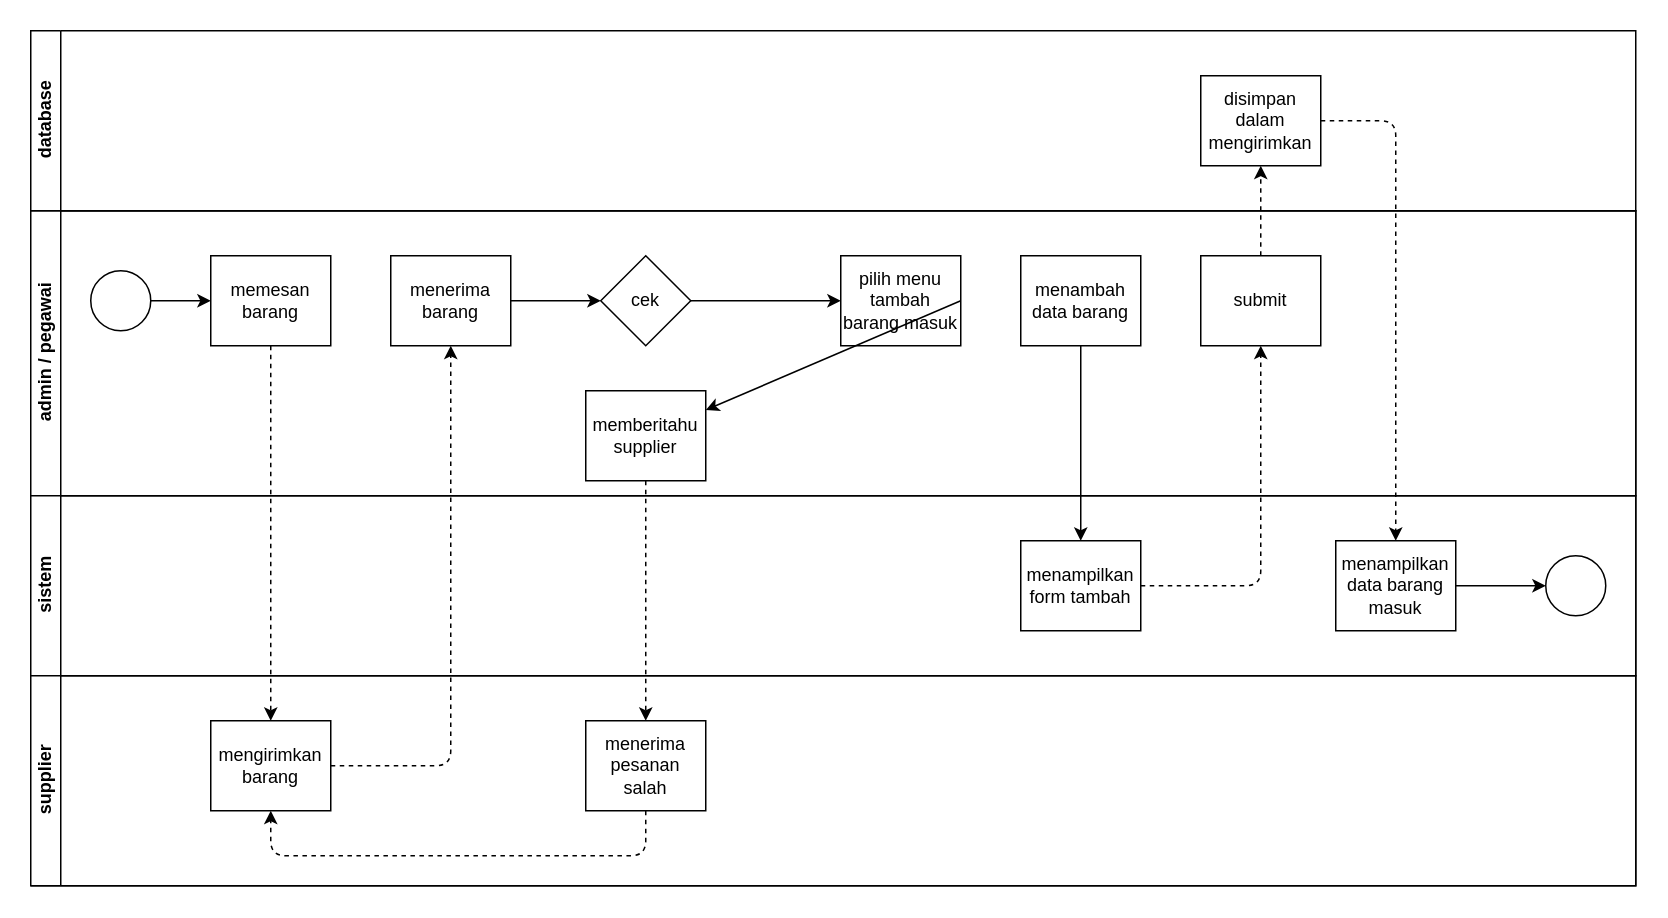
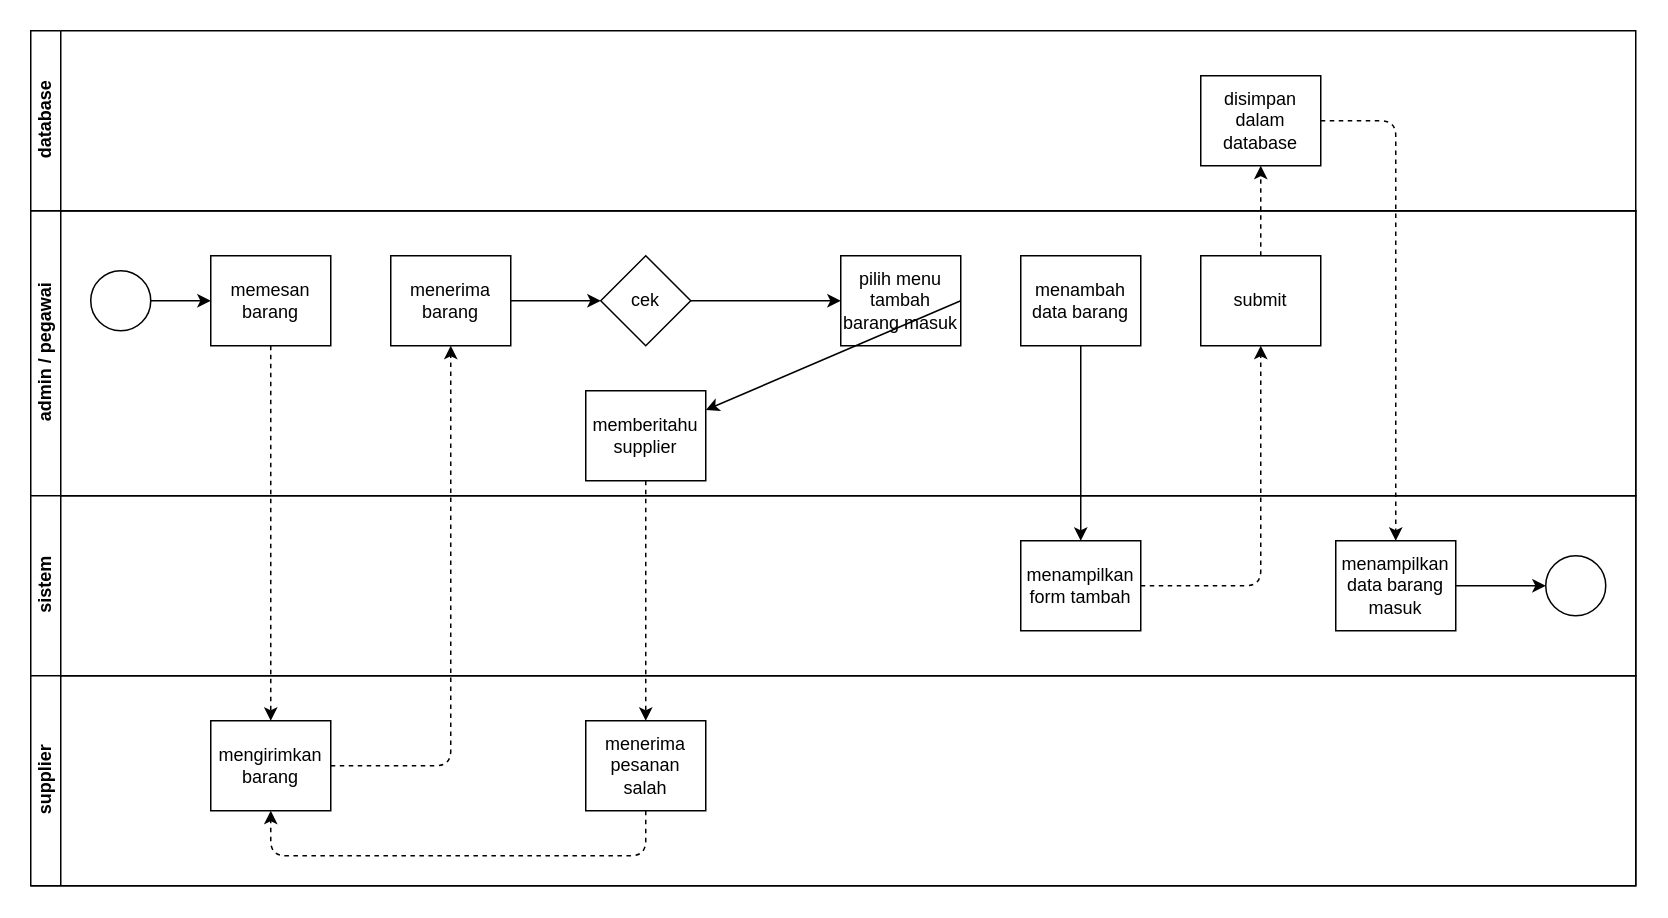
node "disimpan dalam mengirimkan": label "disimpan dalam mengirimkan" -> "disimpan dalam database"
